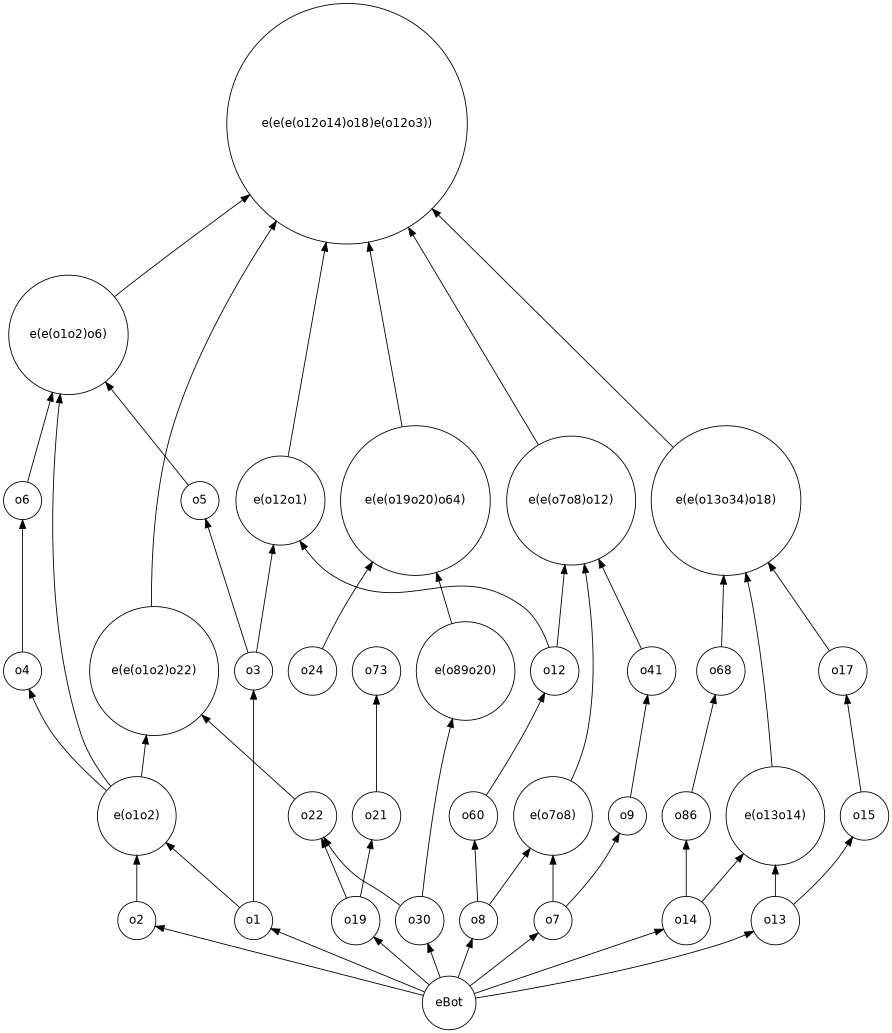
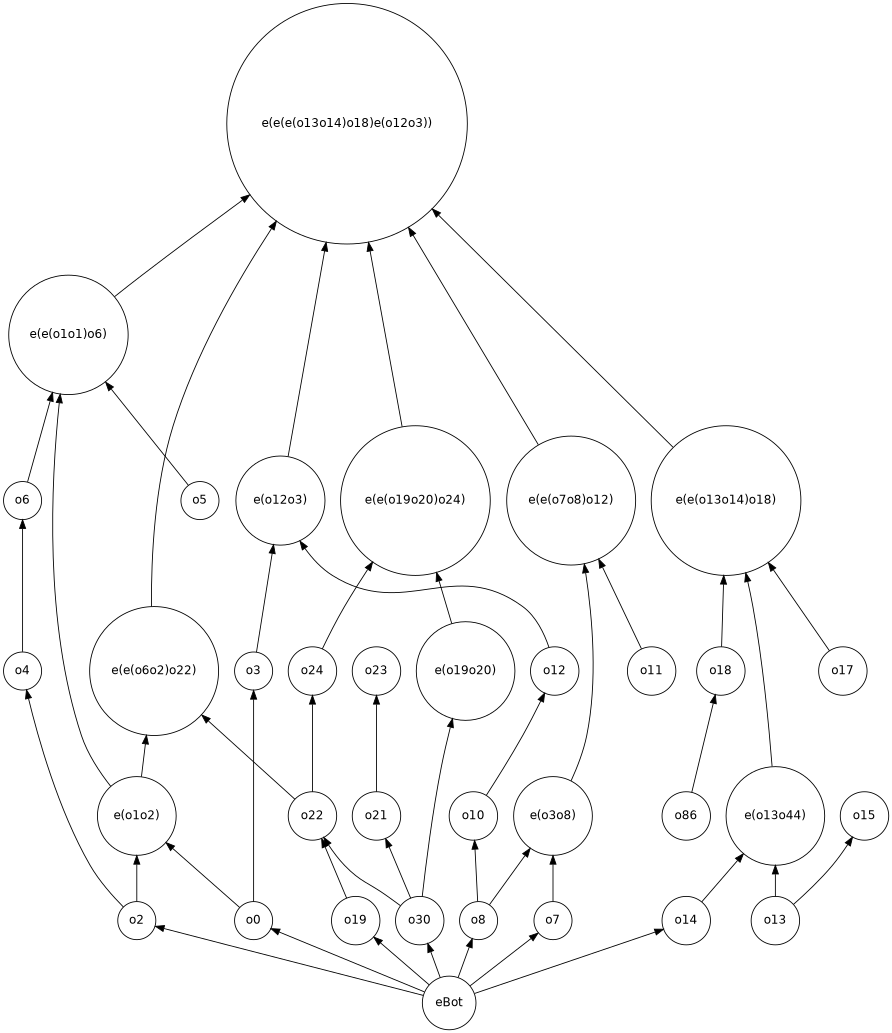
node "e(e(e(o12o14)o18)e(o12o3))": label "e(e(e(o12o14)o18)e(o12o3))" -> "e(e(e(o13o14)o18)e(o12o3))"
node "e(e(o1o2)o6)": label "e(e(o1o2)o6)" -> "e(e(o1o1)o6)"
node "e(o12o1)": label "e(o12o1)" -> "e(o12o3)"
node "e(e(o19o20)o64)": label "e(e(o19o20)o64)" -> "e(e(o19o20)o24)"
node "e(e(o13o34)o18)": label "e(e(o13o34)o18)" -> "e(e(o13o14)o18)"
edge "o3" -> "o5": removed
edge "o12" -> "e(e(o7o8)o12)": removed
node "e(e(o1o2)o22)": label "e(e(o1o2)o22)" -> "e(e(o6o2)o22)"
node "o73": label "o73" -> "o23"
node "e(o89o20)": label "e(o89o20)" -> "e(o19o20)"
node "o41": label "o41" -> "o11"
node "o68": label "o68" -> "o18"
edge "e(o1o2)" -> "o4": now "o2" -> "o4"
edge "o22" -> "o24": added
edge "o15" -> "o17": removed
node "o60": label "o60" -> "o10"
node "e(o7o8)": label "e(o7o8)" -> "e(o3o8)"
node "o9": removed
node "e(o13o14)": label "e(o13o14)" -> "e(o13o44)"
edge "o19" -> "o21": now "o30" -> "o21"
edge "o14" -> "o86": removed
node "o1": label "o1" -> "o0"
edge "eBot" -> "o13": removed
